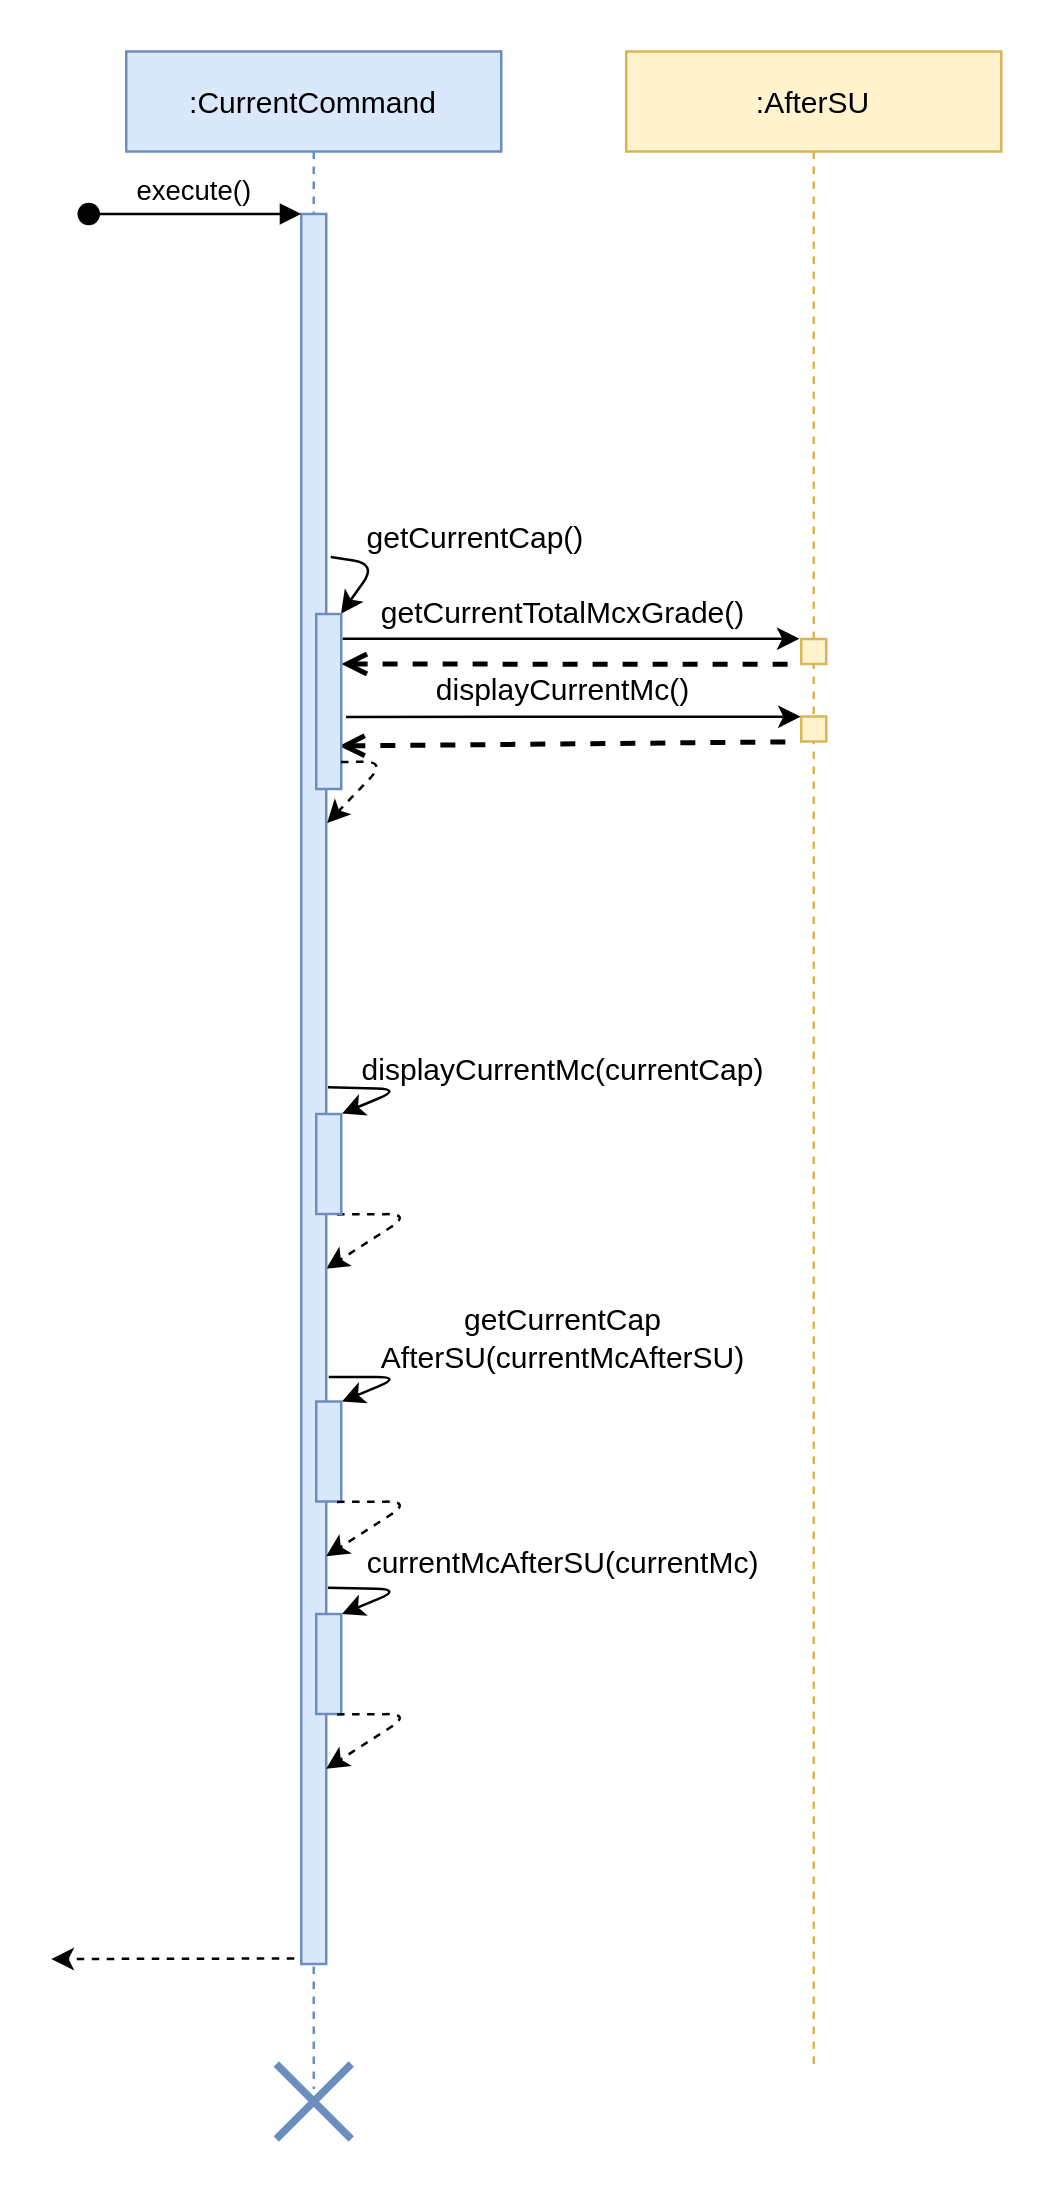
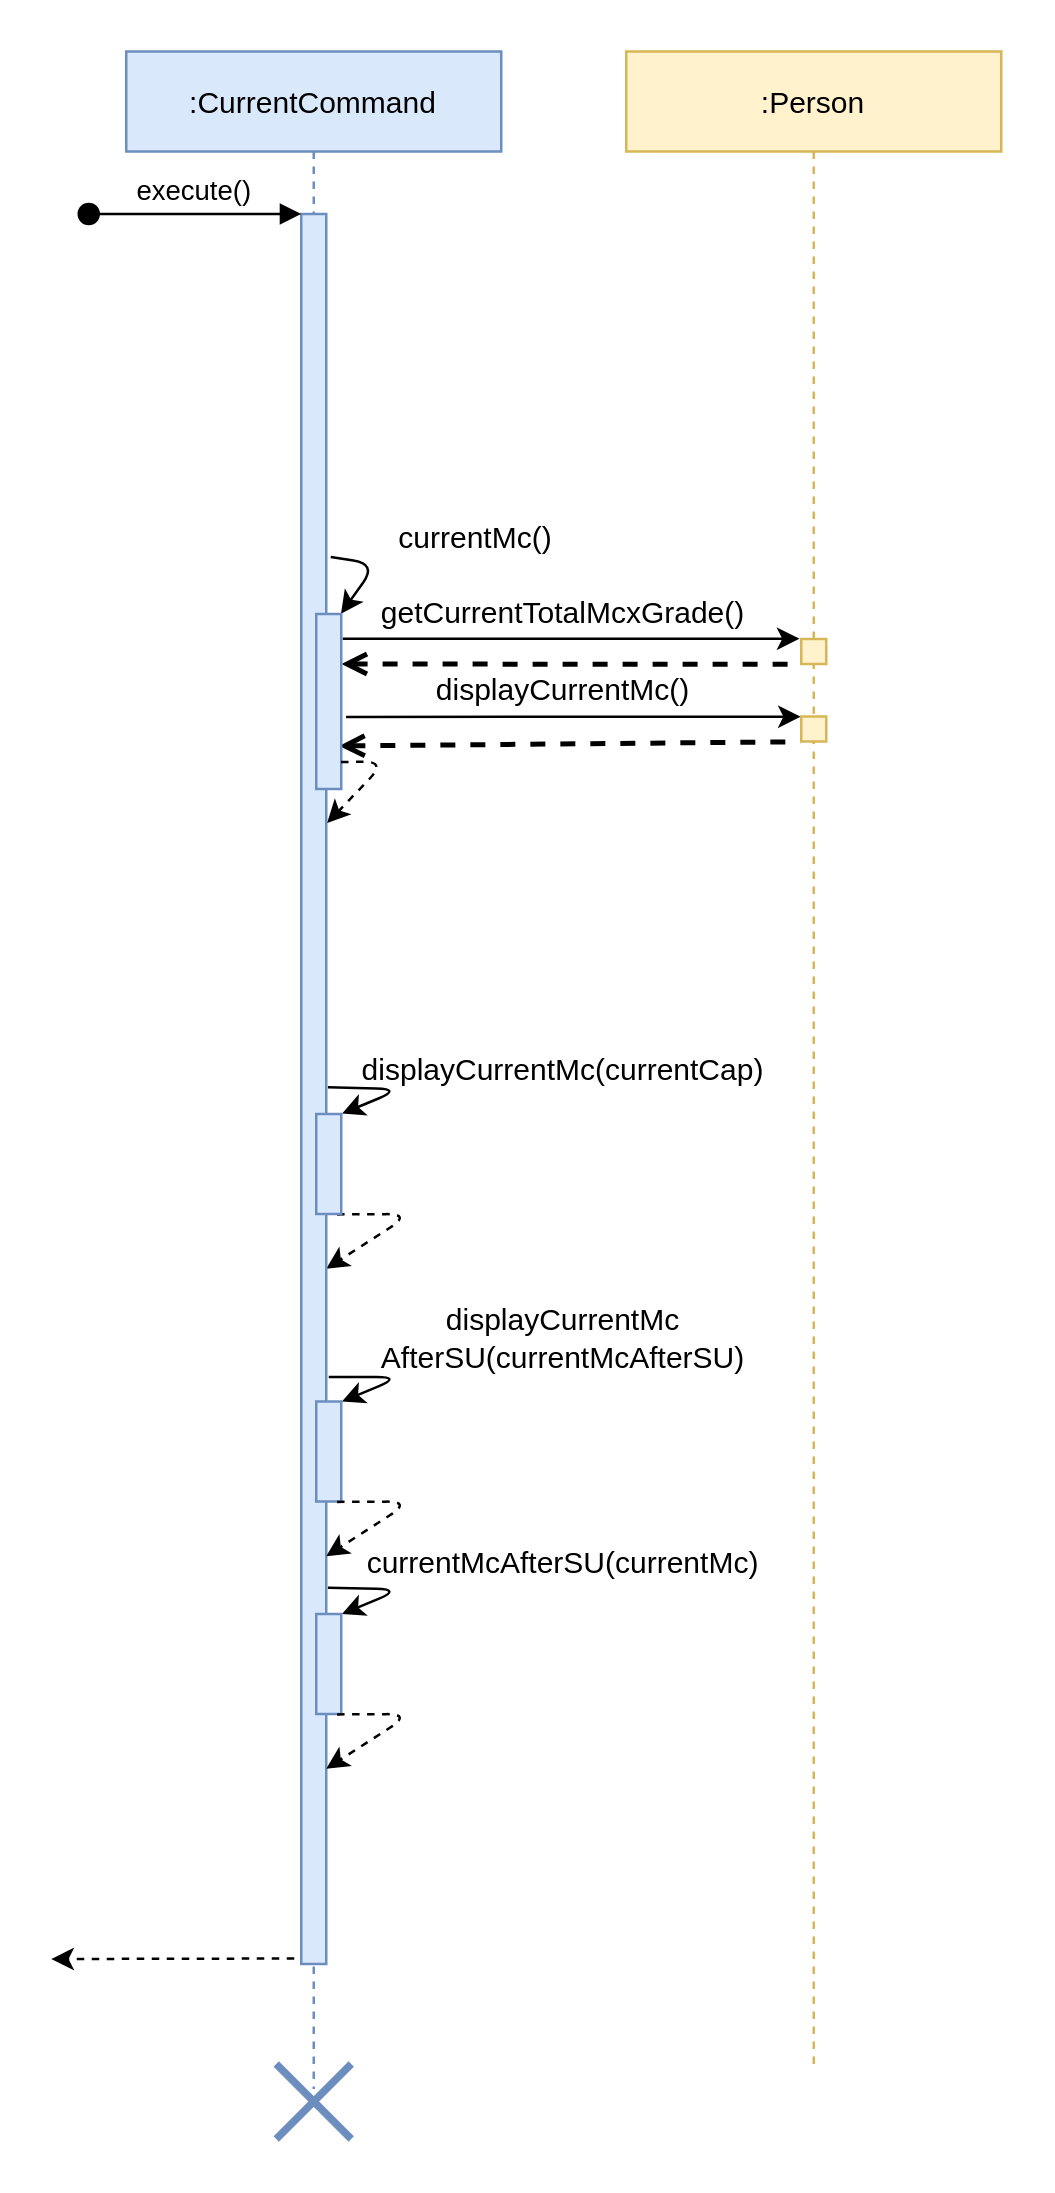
node ":AfterSU": label ":AfterSU" -> ":Person"
node "getCurrentCap()": label "getCurrentCap()" -> "currentMc()"
node "getCurrentCap AfterSU(currentMcAfterSU)": label "getCurrentCap AfterSU(currentMcAfterSU)" -> "displayCurrentMc AfterSU(currentMcAfterSU)"
